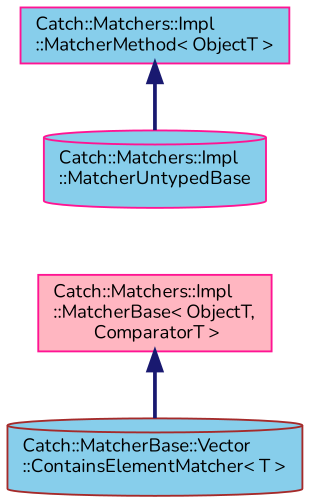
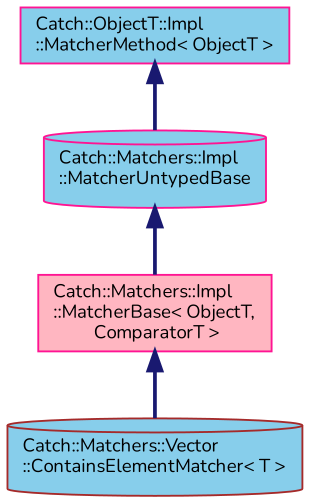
node "Catch::Matchers::Impl ::MatcherMethod< ObjectT >": label "Catch::Matchers::Impl ::MatcherMethod< ObjectT >" -> "Catch::ObjectT::Impl ::MatcherMethod< ObjectT >"
edge "Catch::Matchers::Impl ::MatcherBase< ObjectT, ComparatorT >" -> "Catch::Matchers::Impl ::MatcherUntypedBase": added
node "Catch::MatcherBase::Vector ::ContainsElementMatcher< T >": label "Catch::MatcherBase::Vector ::ContainsElementMatcher< T >" -> "Catch::Matchers::Vector ::ContainsElementMatcher< T >"
